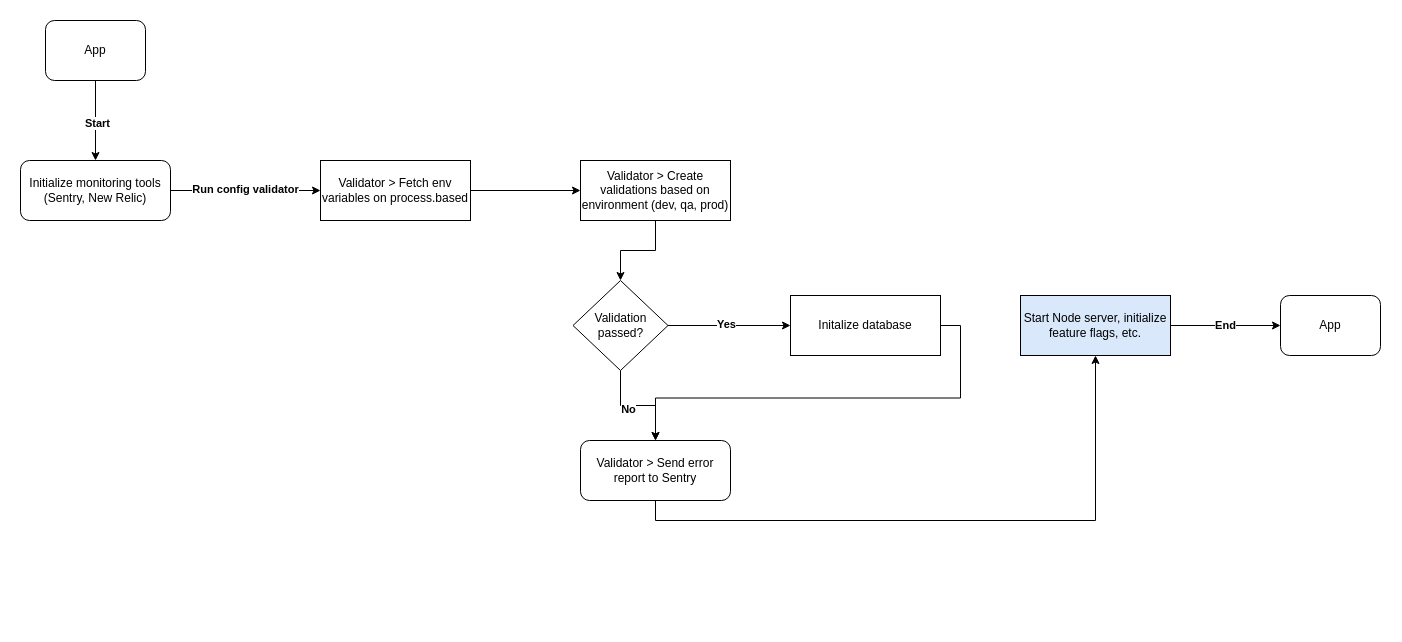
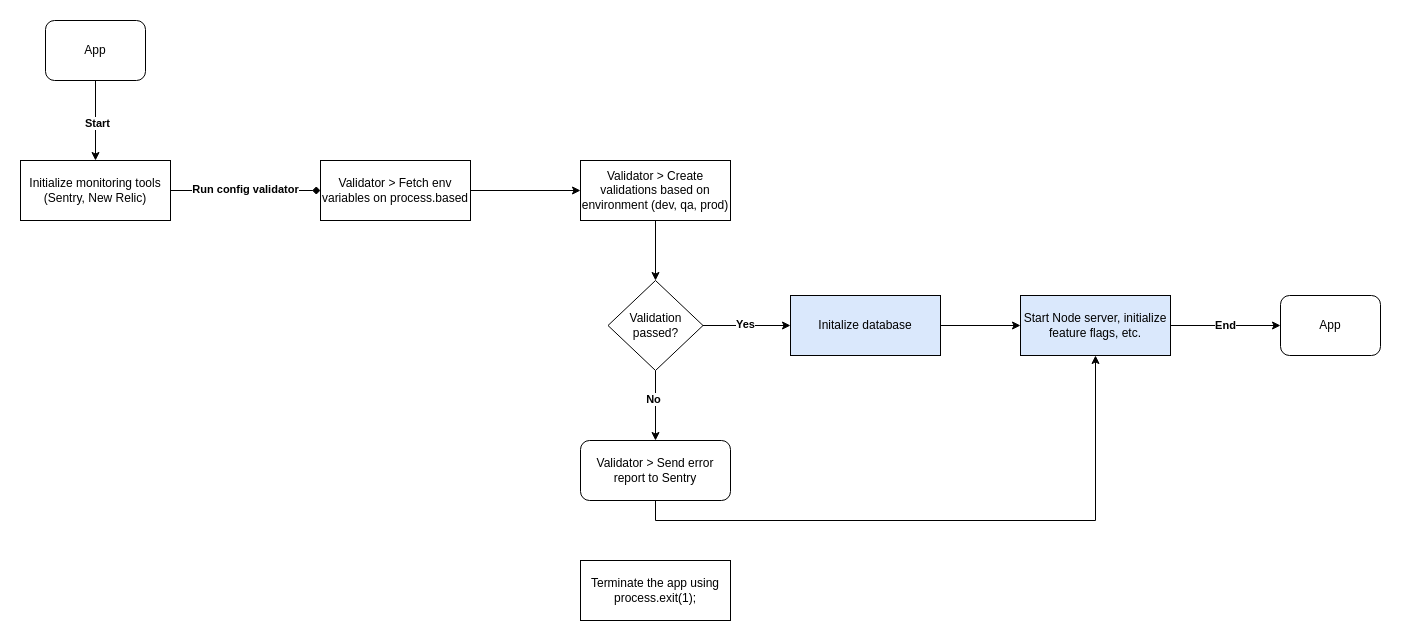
node "Initialize monitoring tools (Sentry, New Relic)": shape rounded rectangle -> rectangle
edge "Initialize monitoring tools (Sentry, New Relic)" -> "Validator > Fetch env variables on process.based": arrowhead classic -> diamond
node "Validation passed?": moved (621, 326) -> (656, 326)
node "Initalize database": fillcolor #ffffff -> #dae8fc
edge "Initalize database" -> "Validator > Send error report to Sentry": now "Initalize database" -> "Start Node server, initialize feature flags, etc."
node "Terminate the app using process.exit(1);": added
